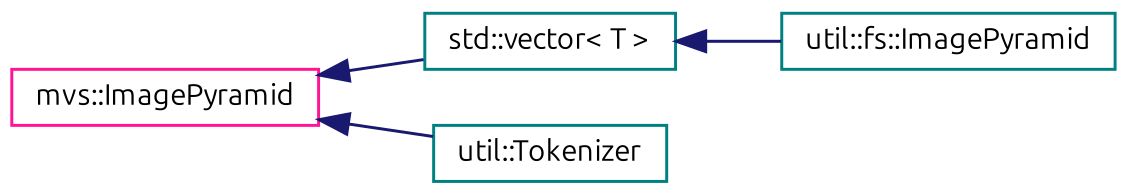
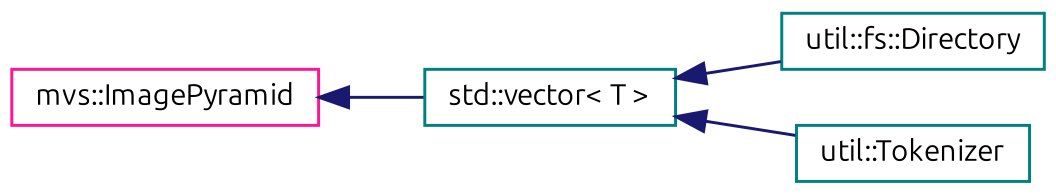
node "util::fs::ImagePyramid": label "util::fs::ImagePyramid" -> "util::fs::Directory"
edge "util::Tokenizer" -> "mvs::ImagePyramid": now "util::Tokenizer" -> "std::vector< T >"
